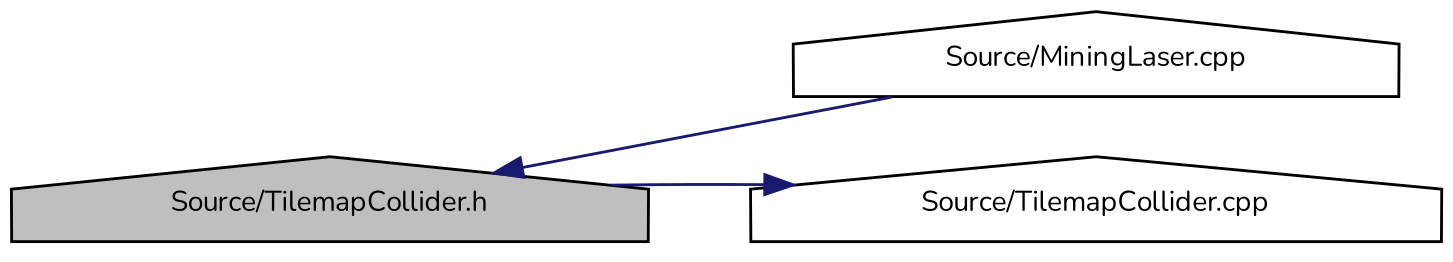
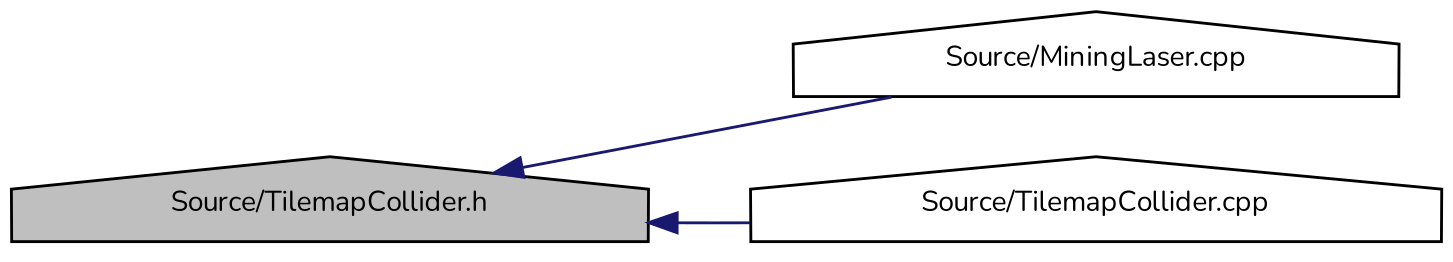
edge "Source/TilemapCollider.h" -> "Source/TilemapCollider.cpp": reversed
